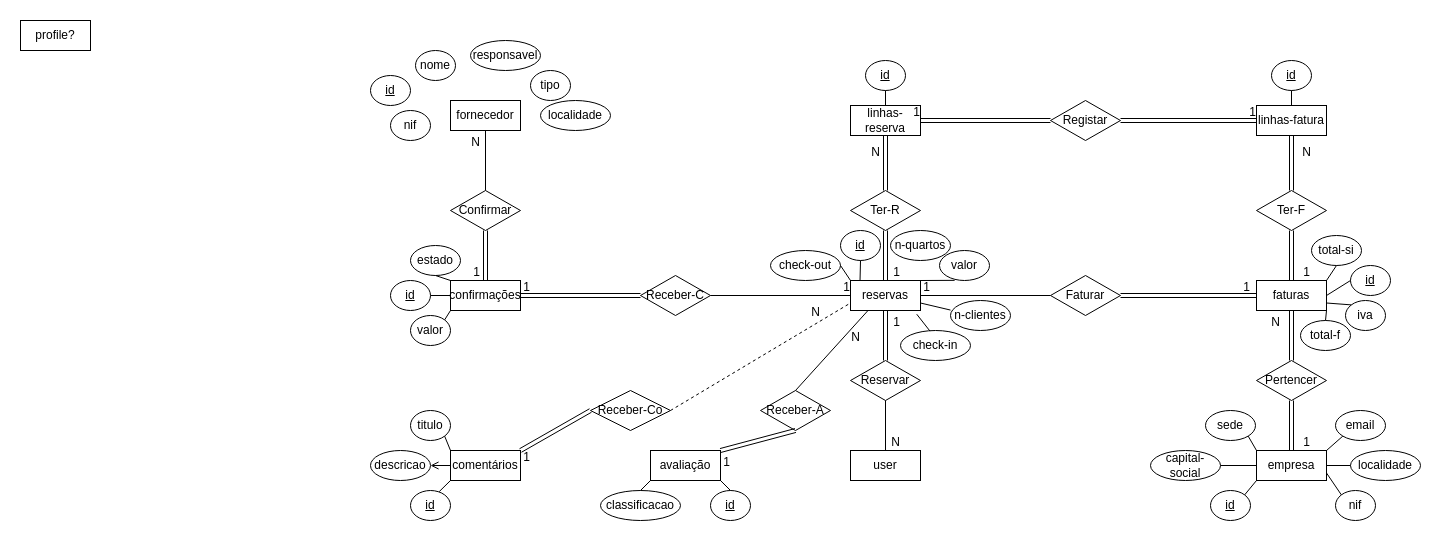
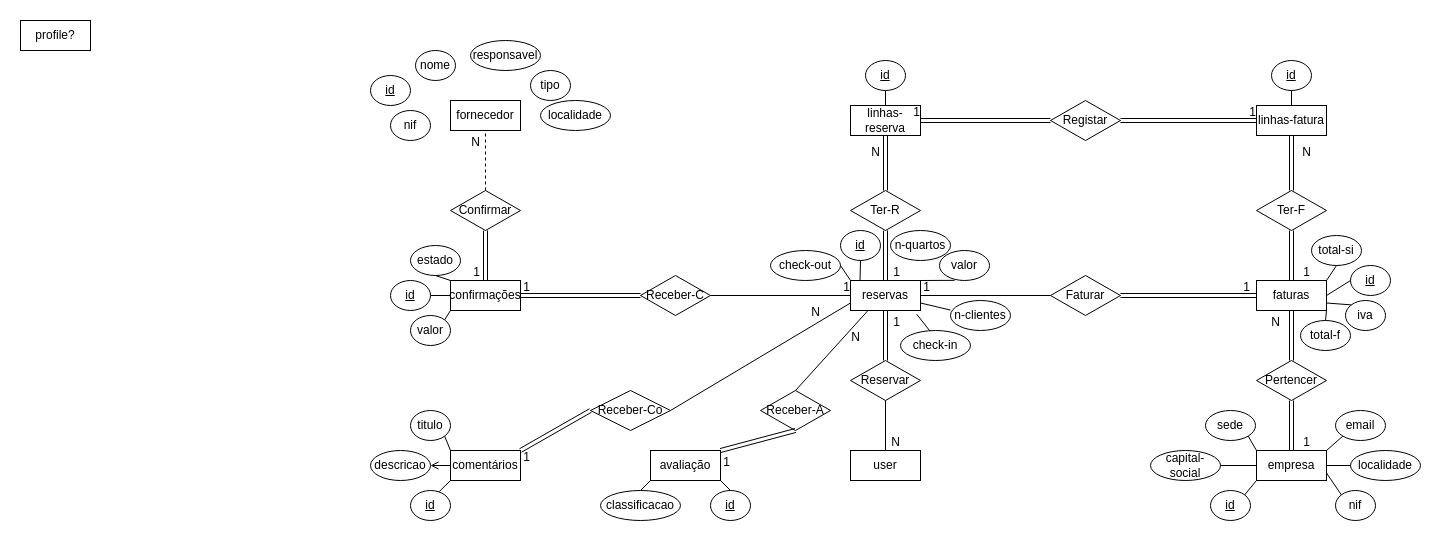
edge "fornecedor" -- "Confirmar": style solid -> dashed
edge "reservas" -- "Receber-Co": style dashed -> solid
